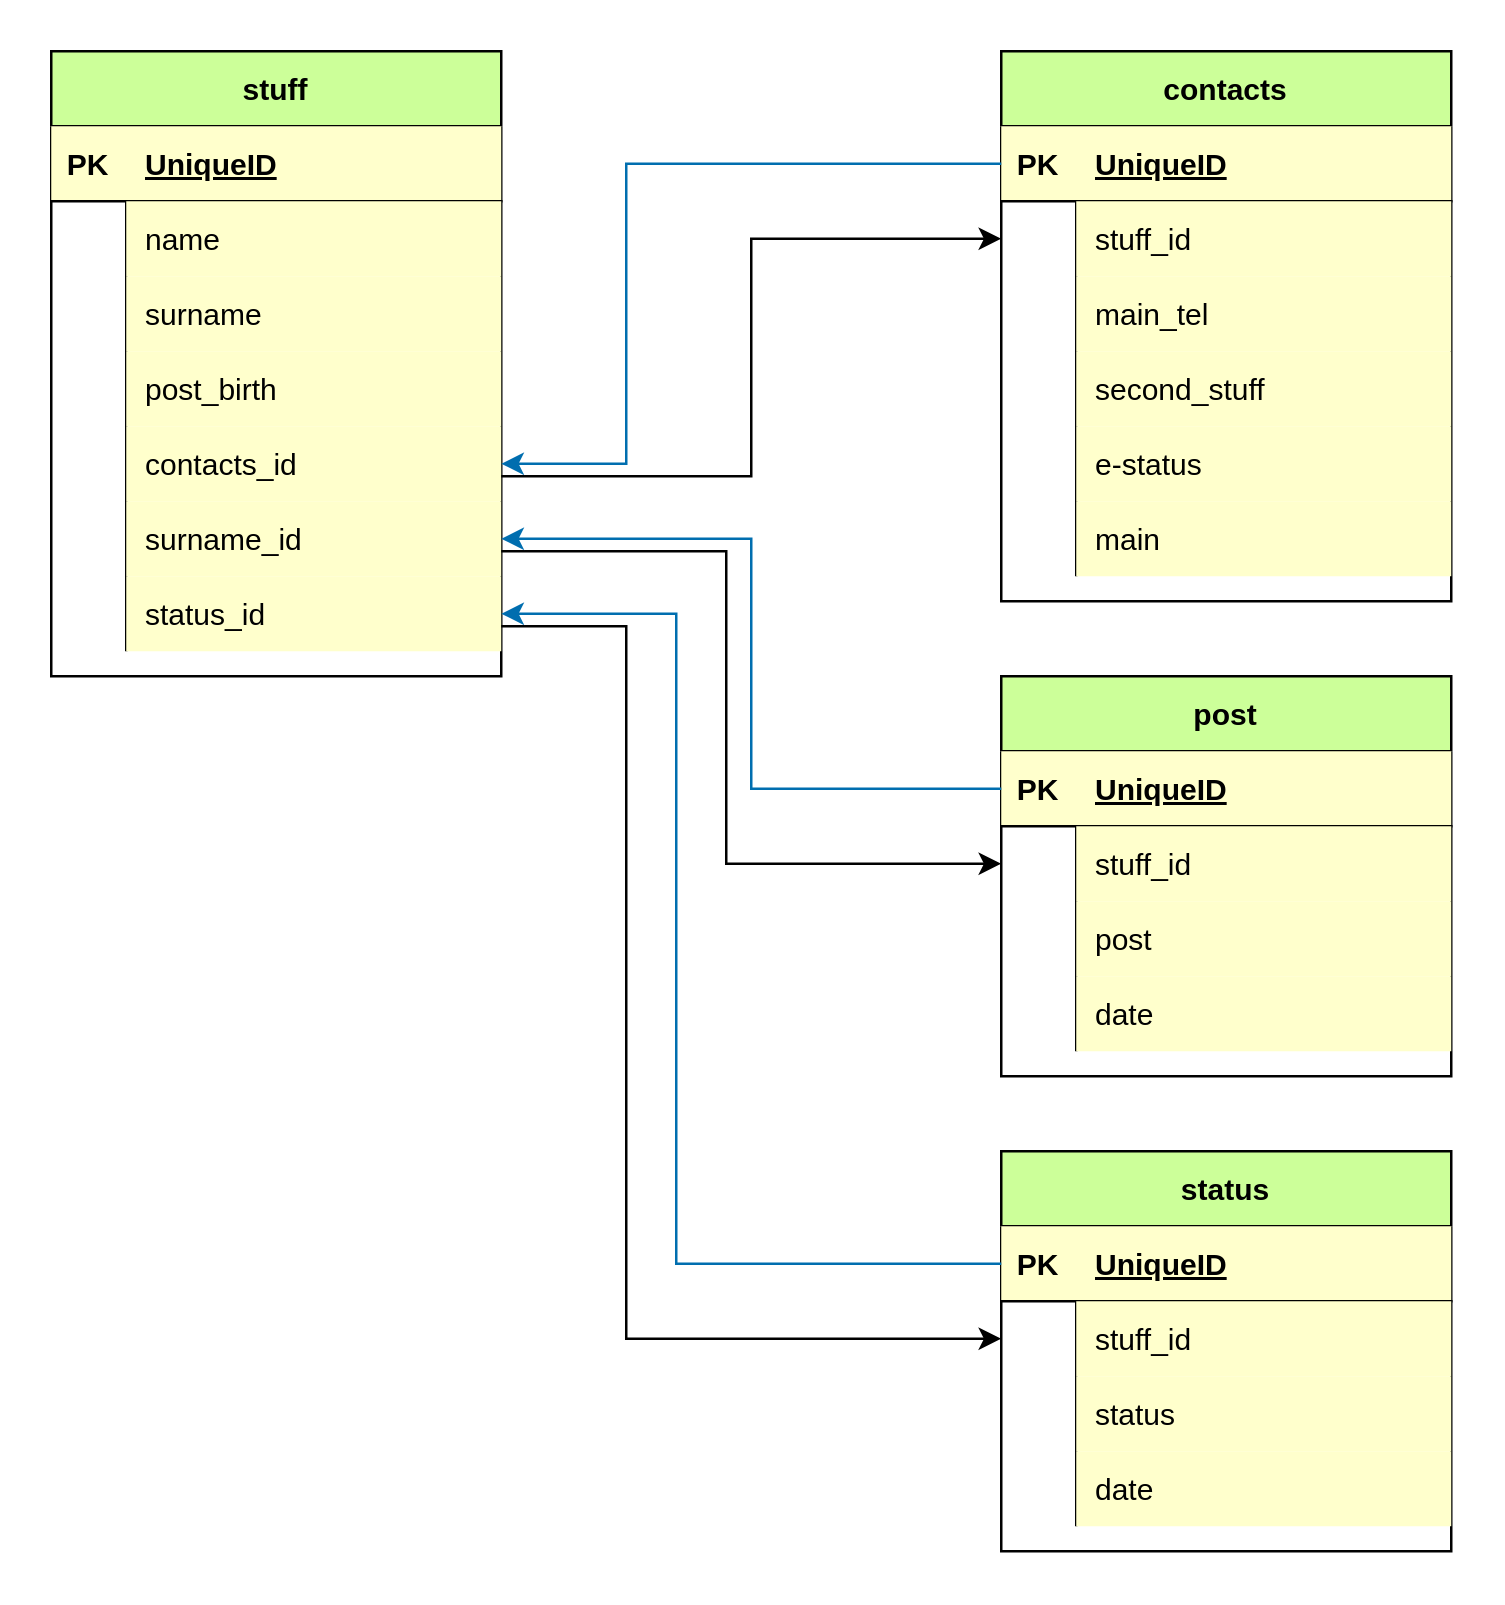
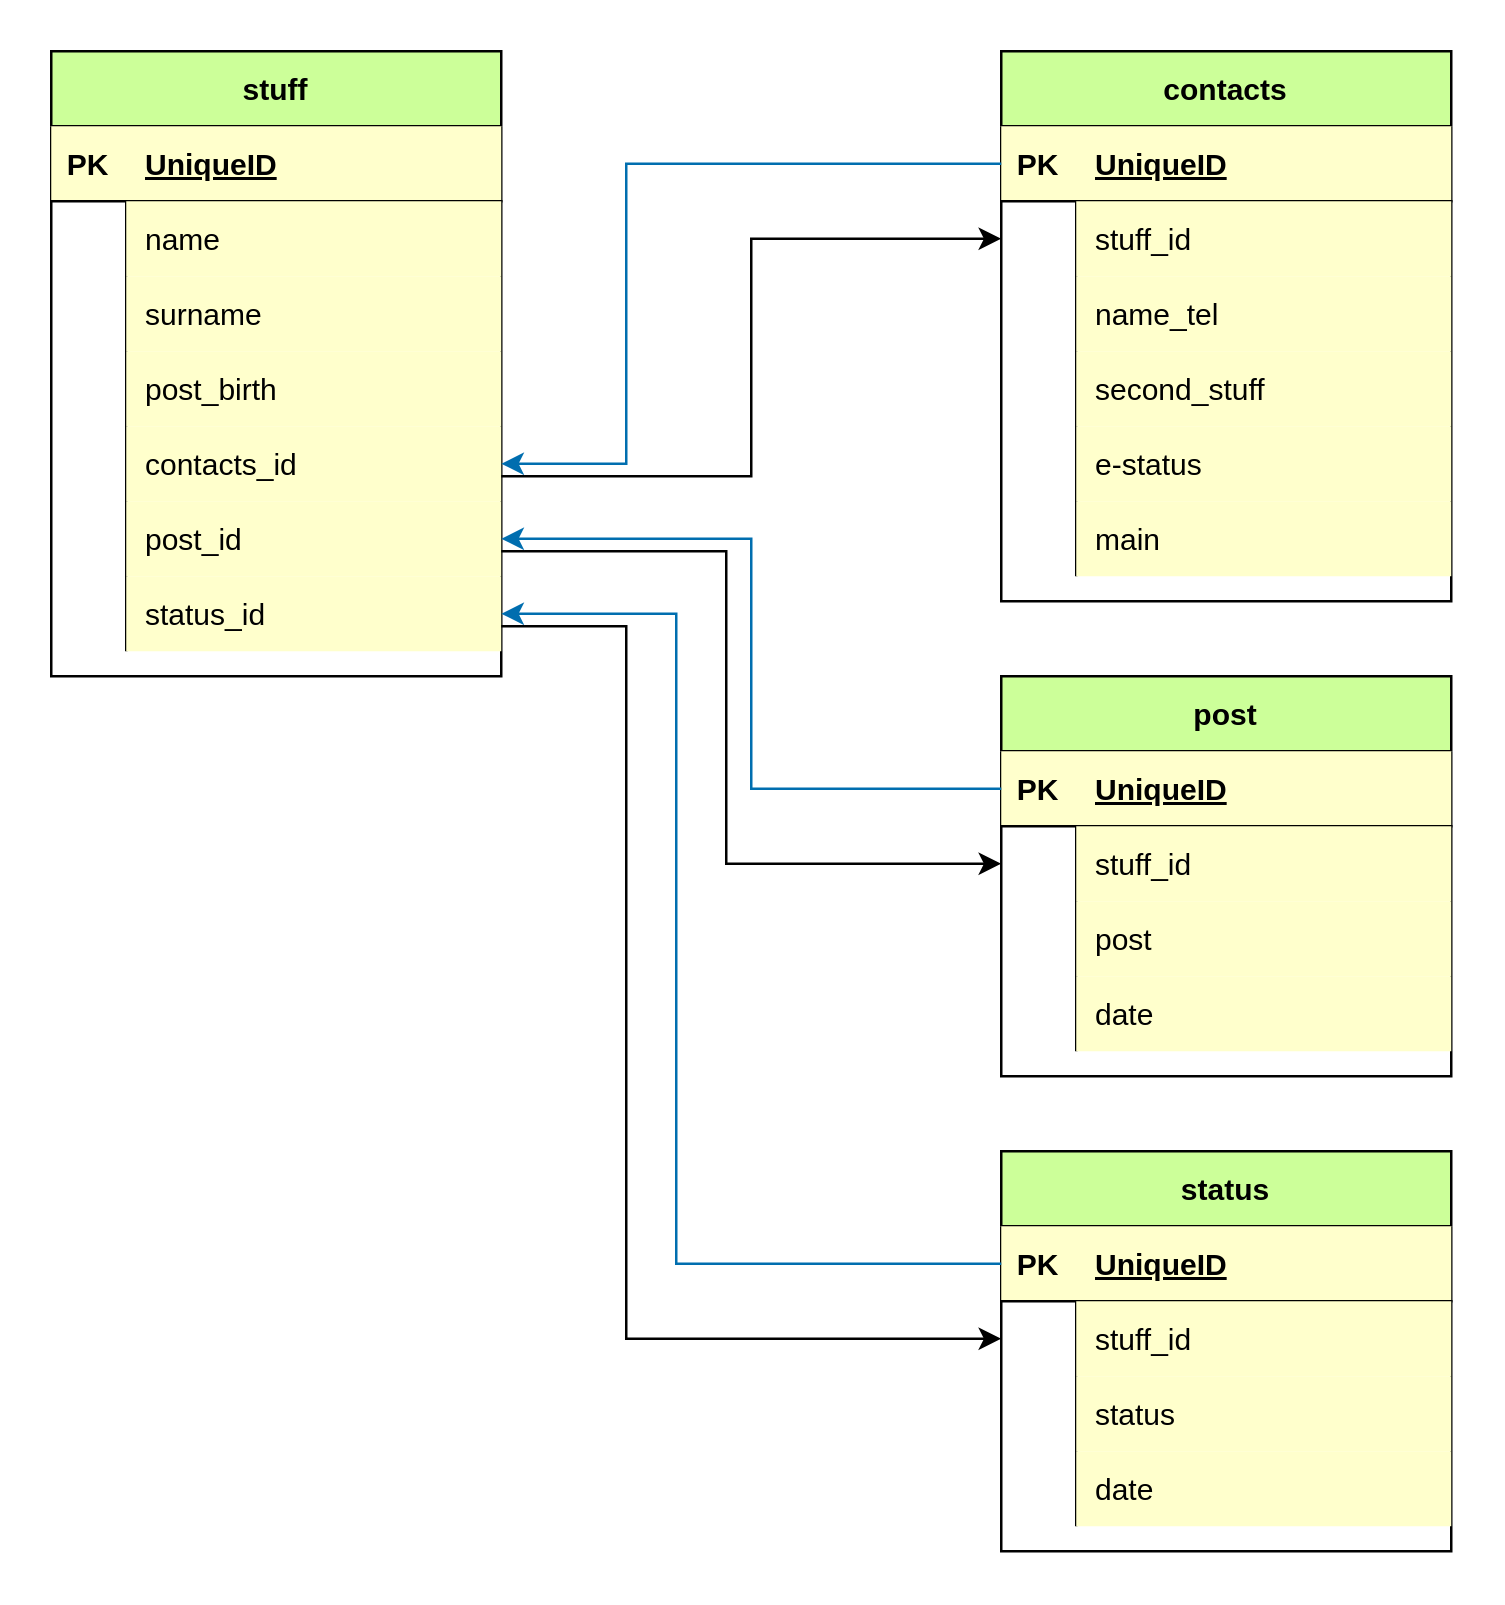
node "main_tel": label "main_tel" -> "name_tel"
node "surname_id": label "surname_id" -> "post_id"
